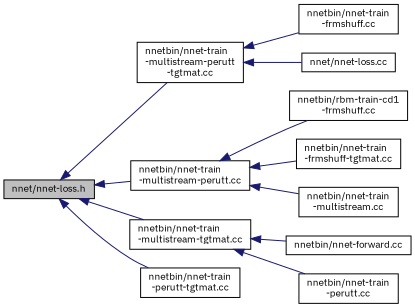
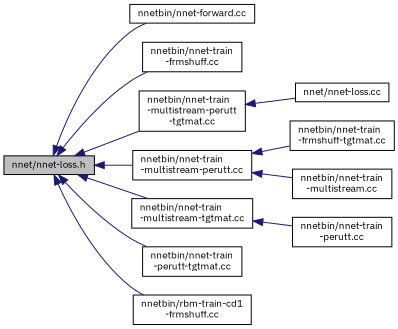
edge "nnetbin/nnet-train -frmshuff.cc" -> "nnetbin/nnet-train -multistream-perutt -tgtmat.cc": now "nnetbin/nnet-train -frmshuff.cc" -> "nnet/nnet-loss.h"
edge "nnetbin/rbm-train-cd1 -frmshuff.cc" -> "nnetbin/nnet-train -multistream-perutt.cc": now "nnetbin/rbm-train-cd1 -frmshuff.cc" -> "nnet/nnet-loss.h"
edge "nnetbin/nnet-forward.cc" -> "nnetbin/nnet-train -multistream-tgtmat.cc": now "nnetbin/nnet-forward.cc" -> "nnet/nnet-loss.h"
